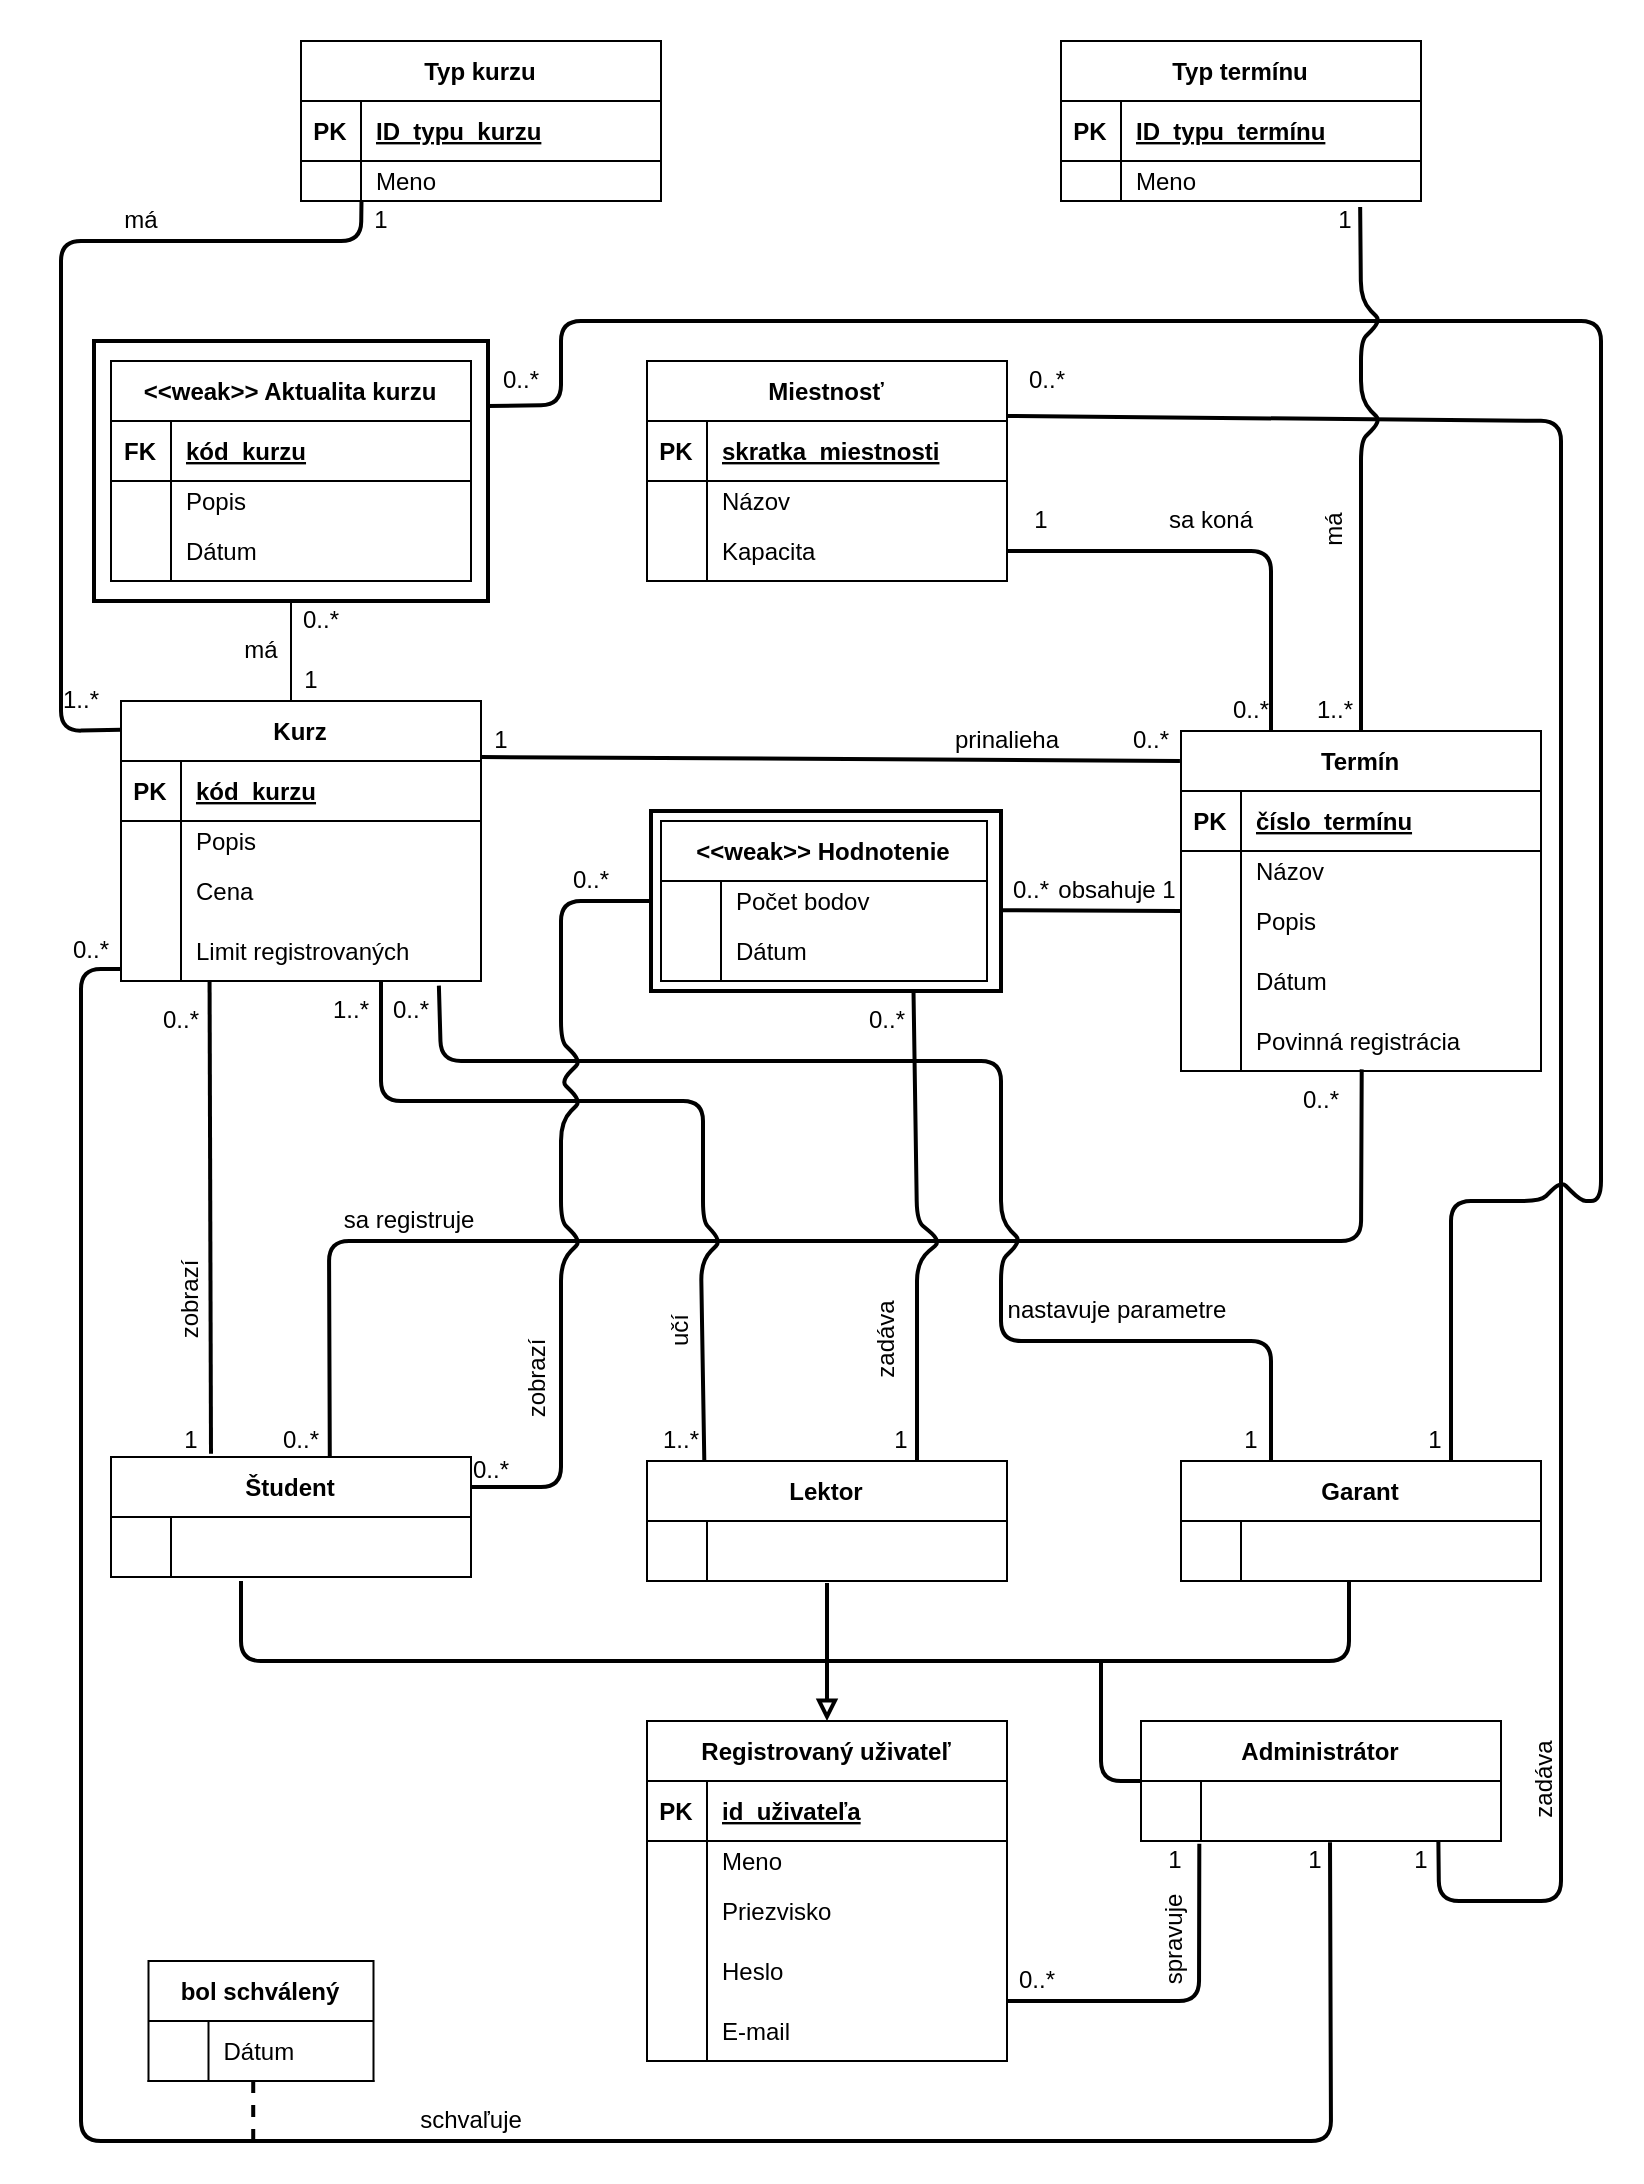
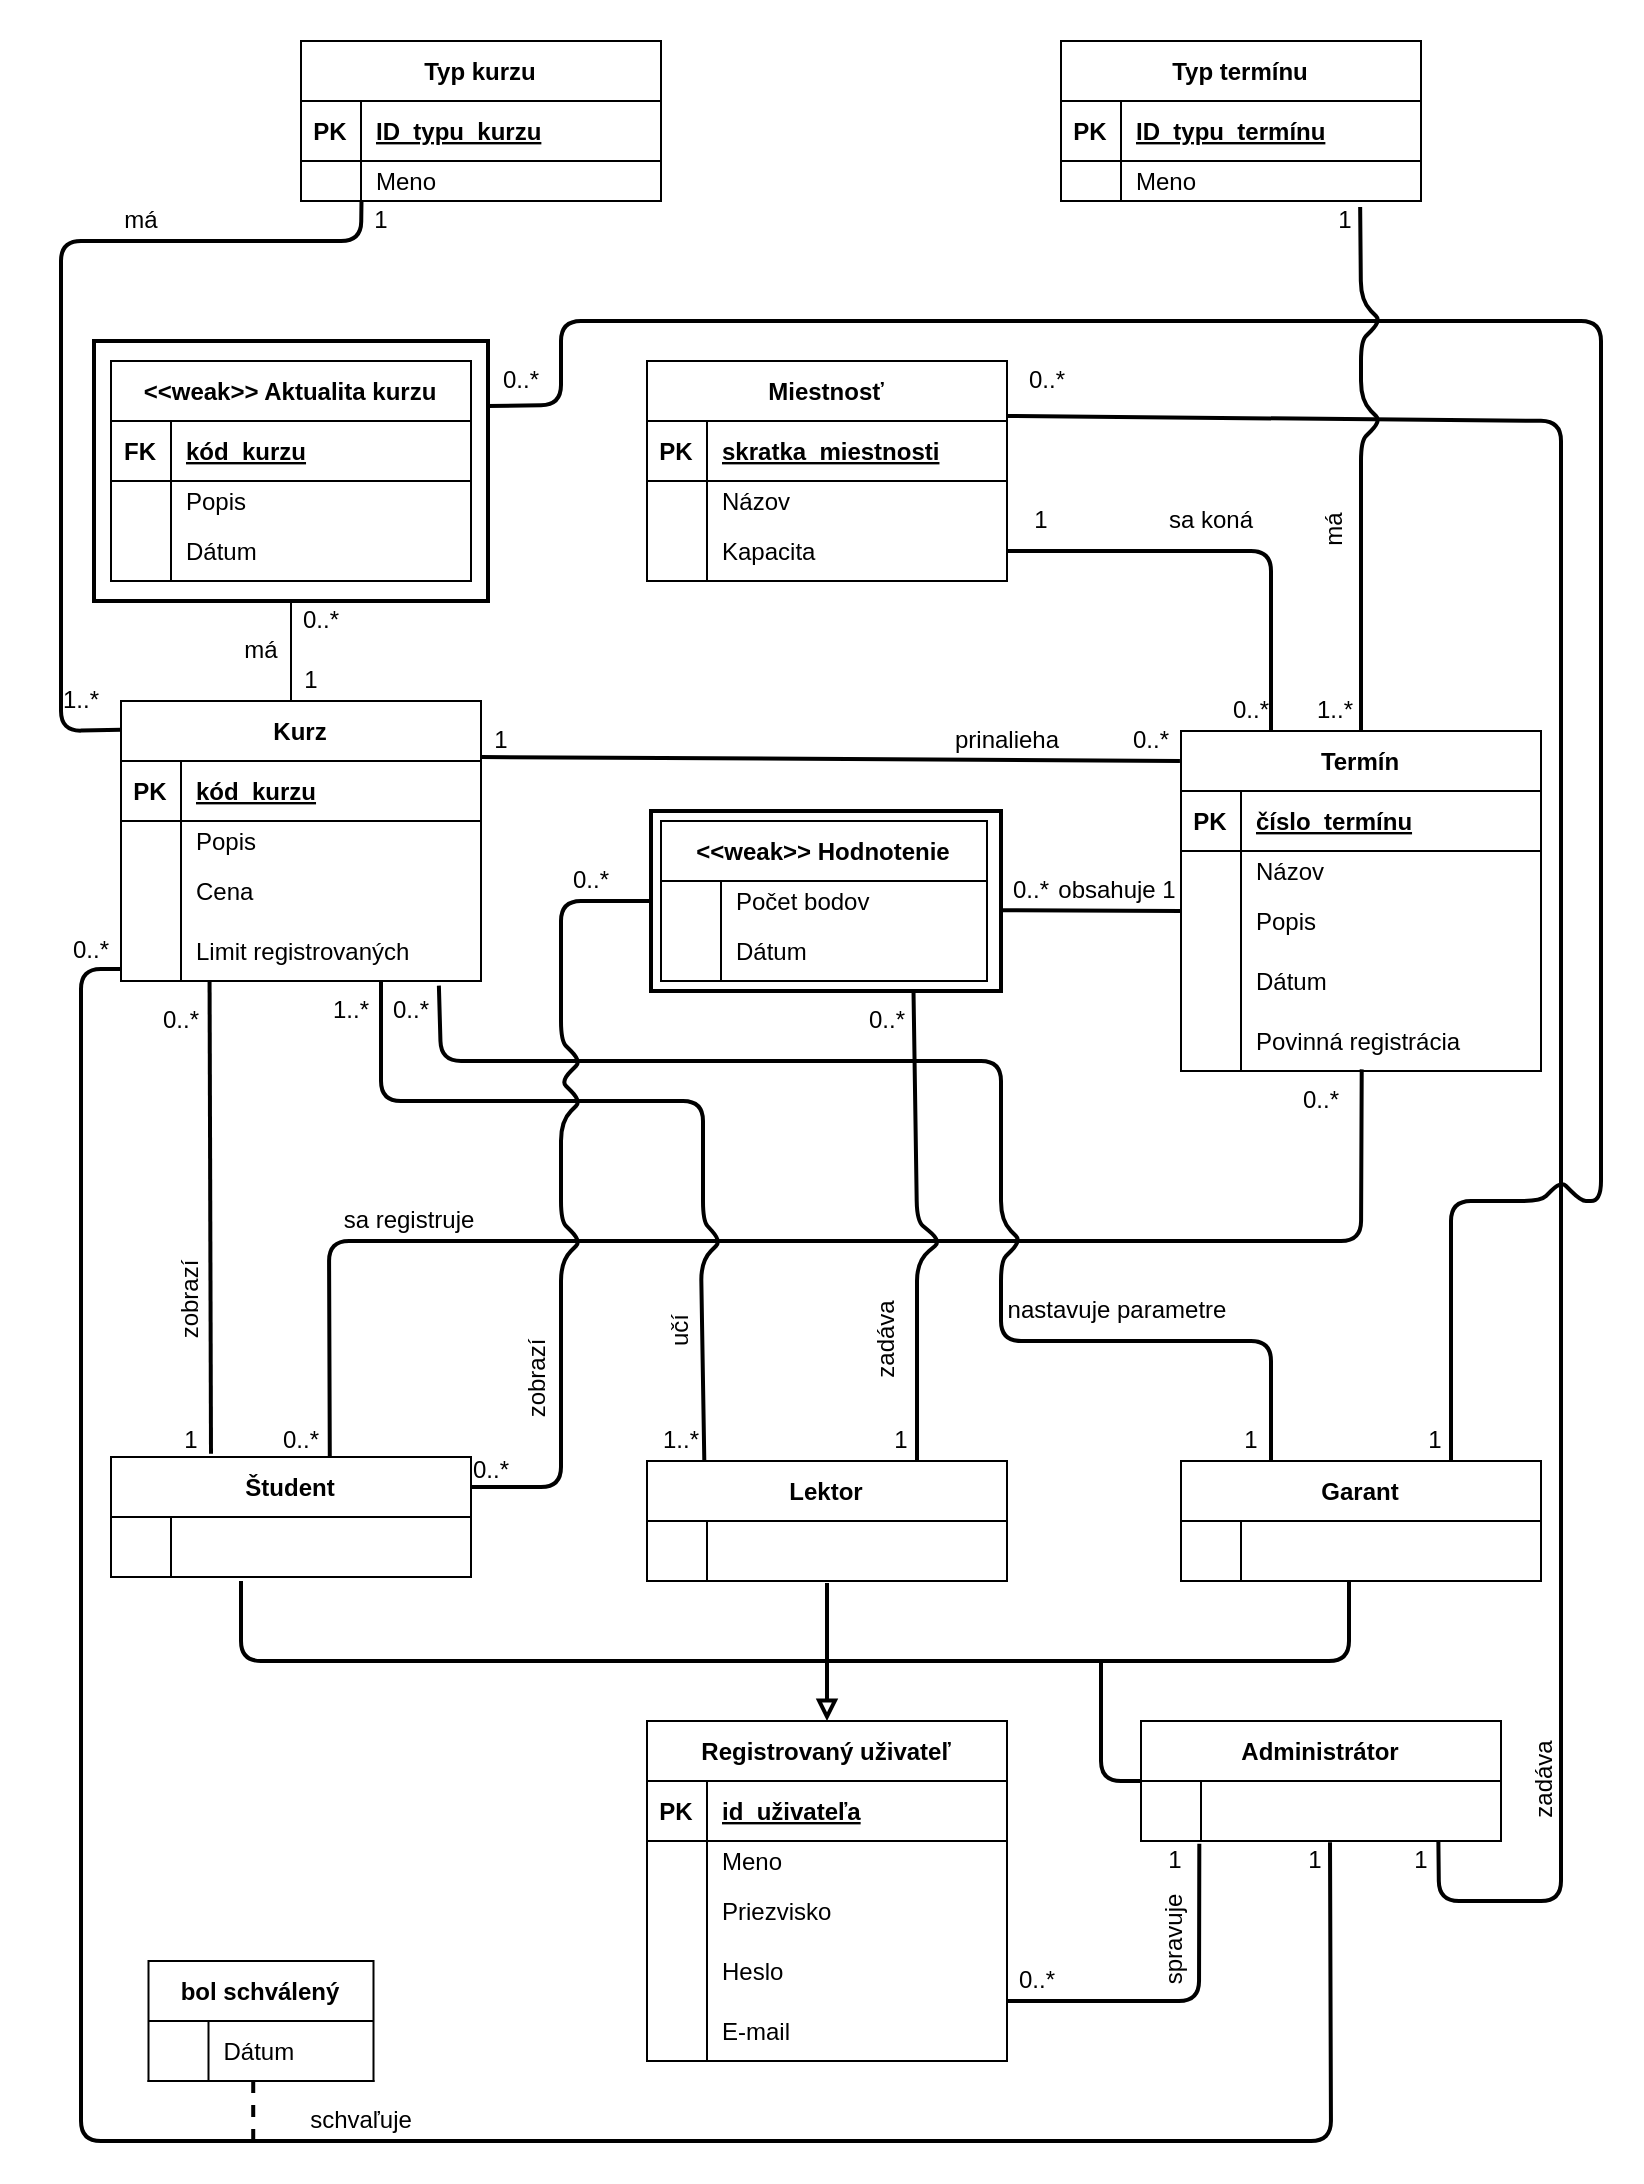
node "schvaľuje": moved (471, 2121) -> (361, 2121)
